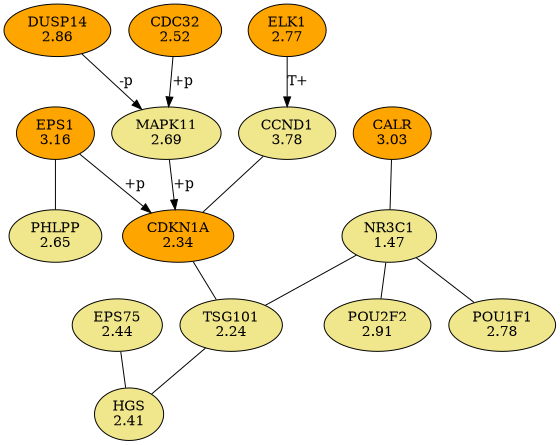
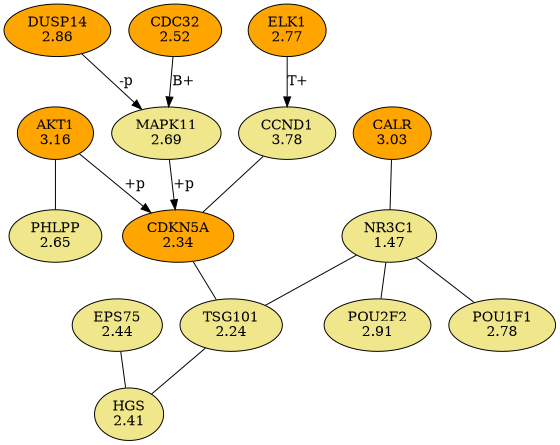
edge "CDC32 2.52" -> "MAPK11 2.69": label "+p" -> "B+"
node "EPS1 3.16": label "EPS1 3.16" -> "AKT1 3.16"
node "CDKN1A 2.34": label "CDKN1A 2.34" -> "CDKN5A 2.34"
